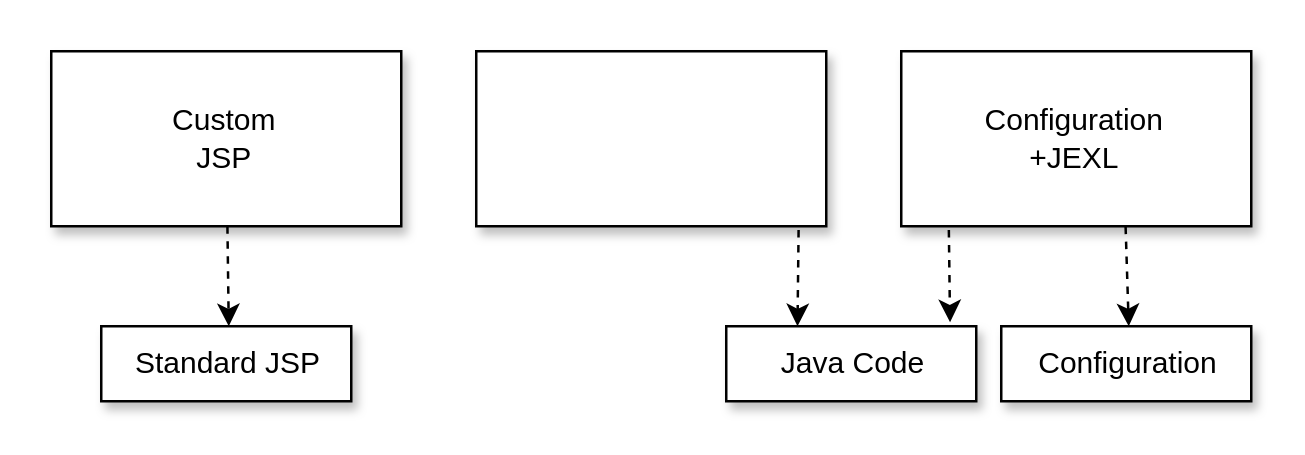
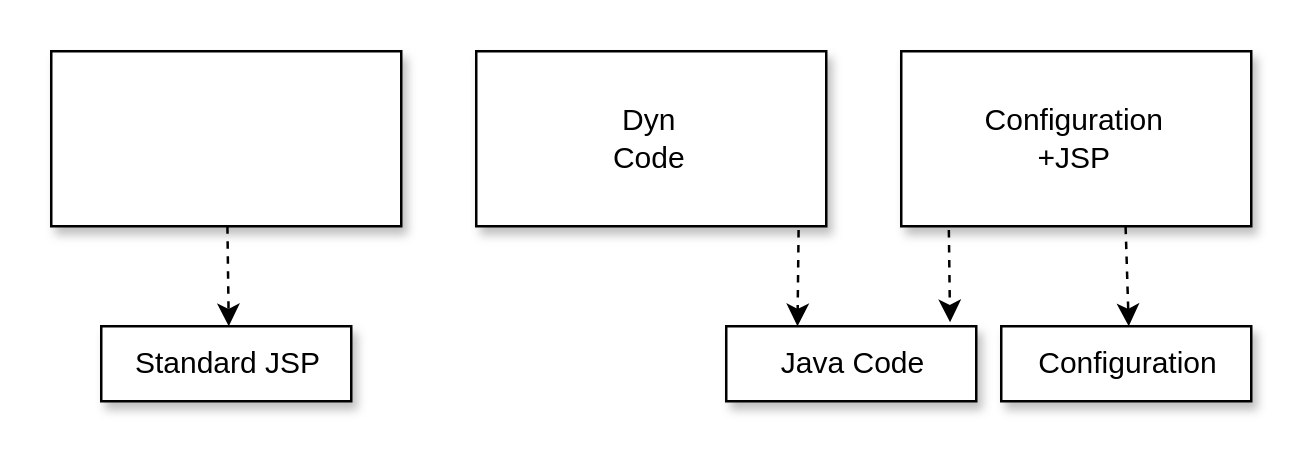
node "Custom JSP": removed
node "Dyn Code": added
node "Configuration +JEXL": label "Configuration +JEXL" -> "Configuration +JSP"
